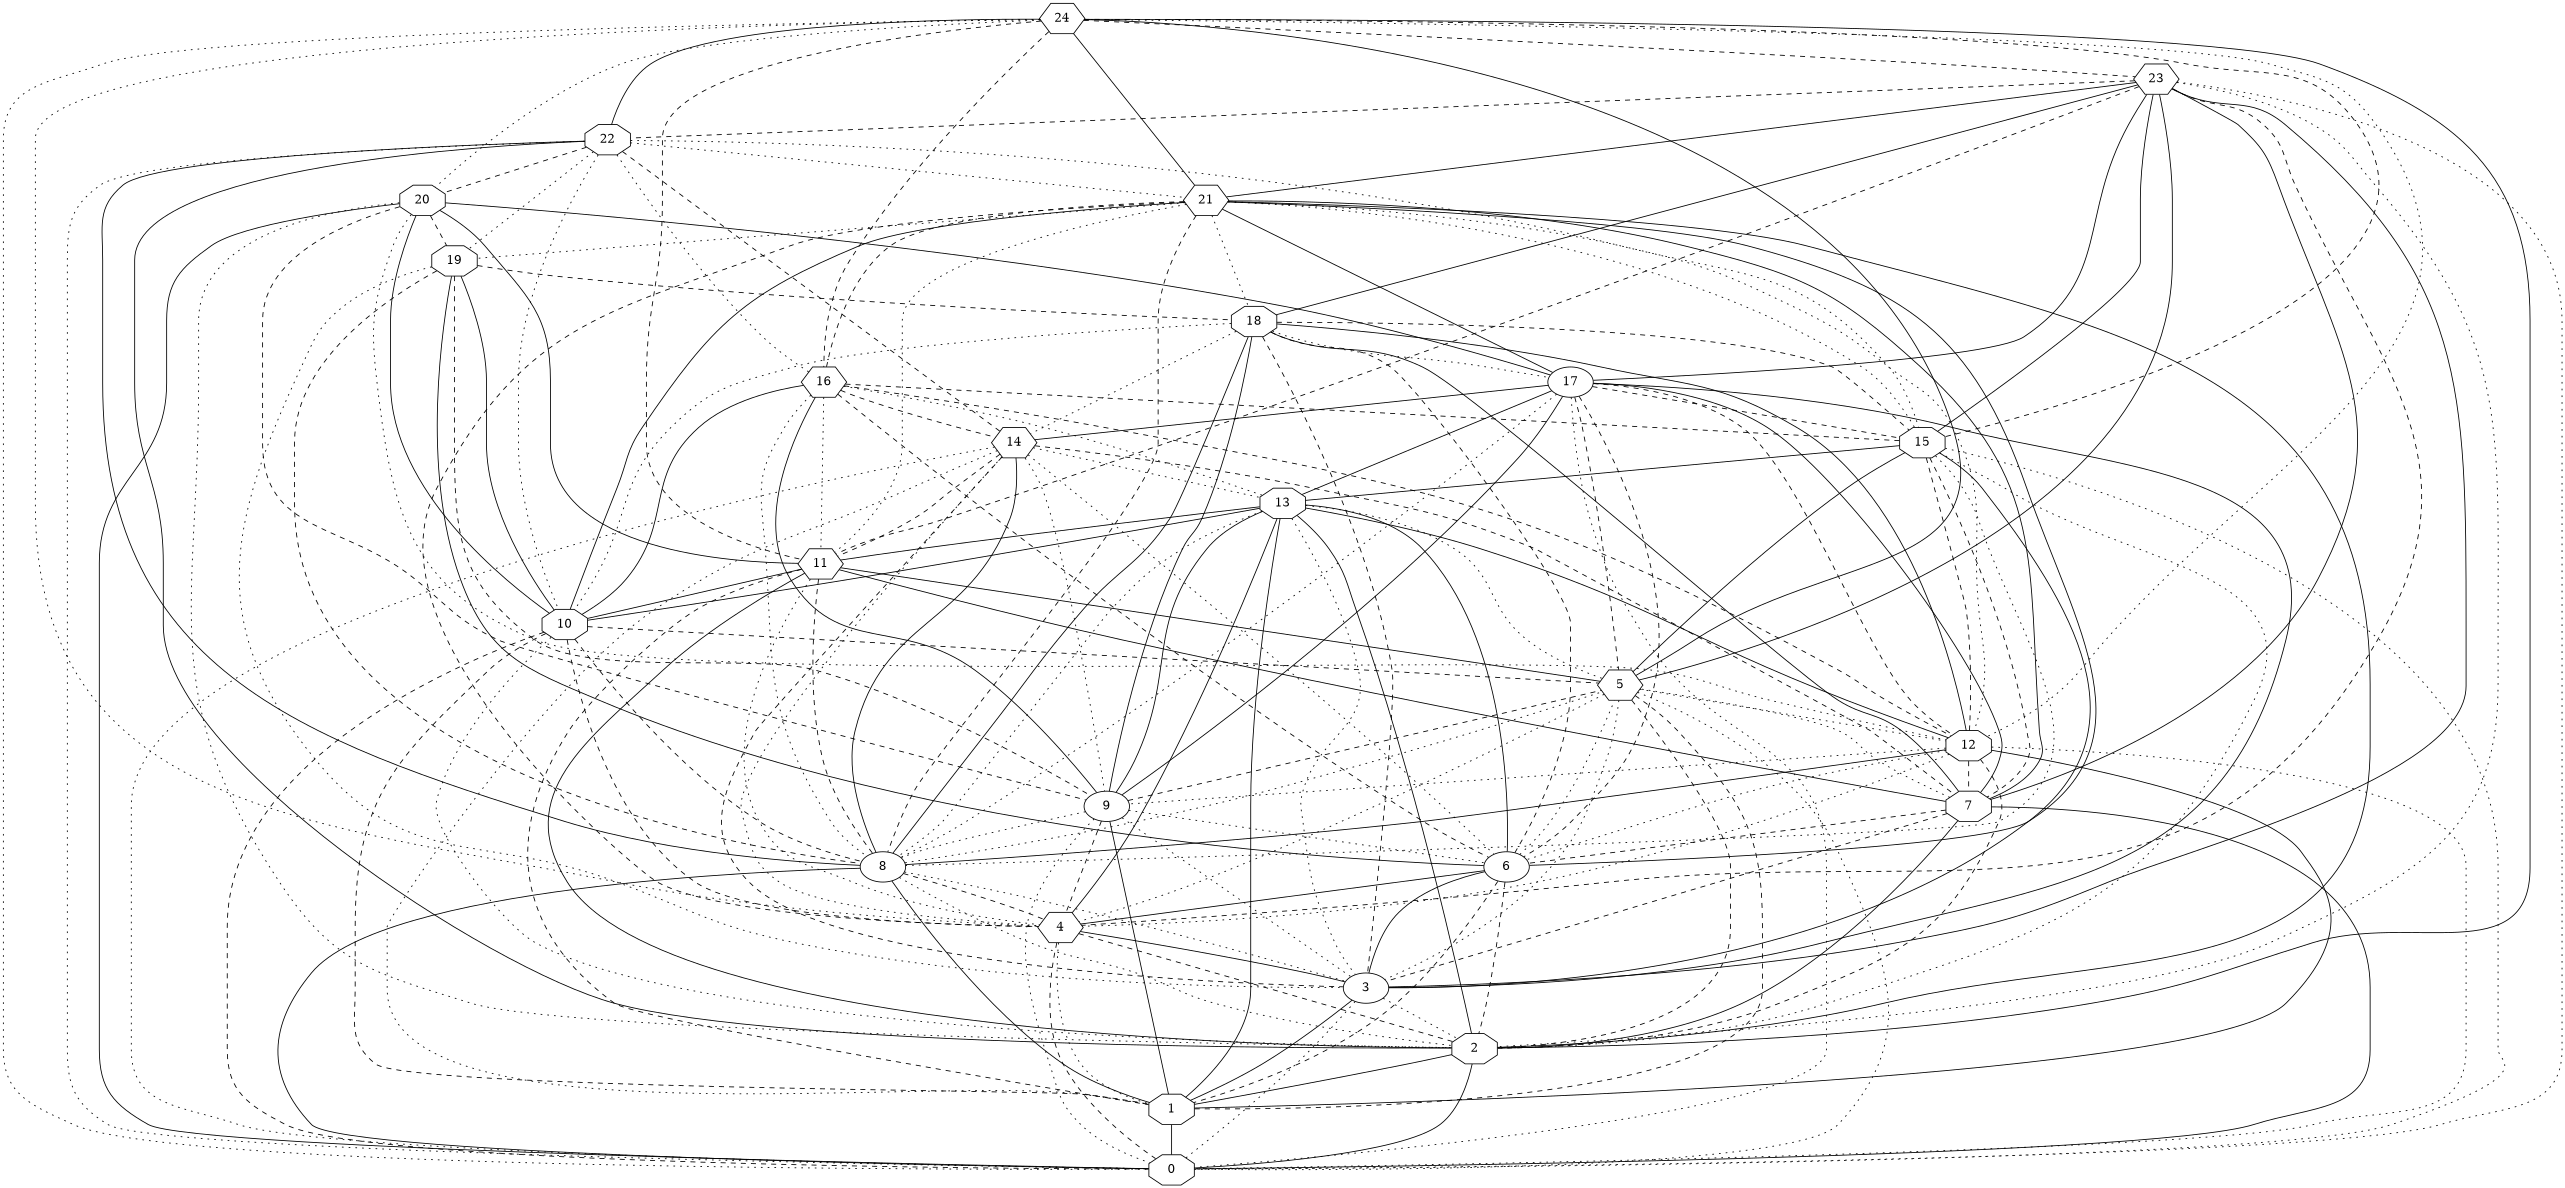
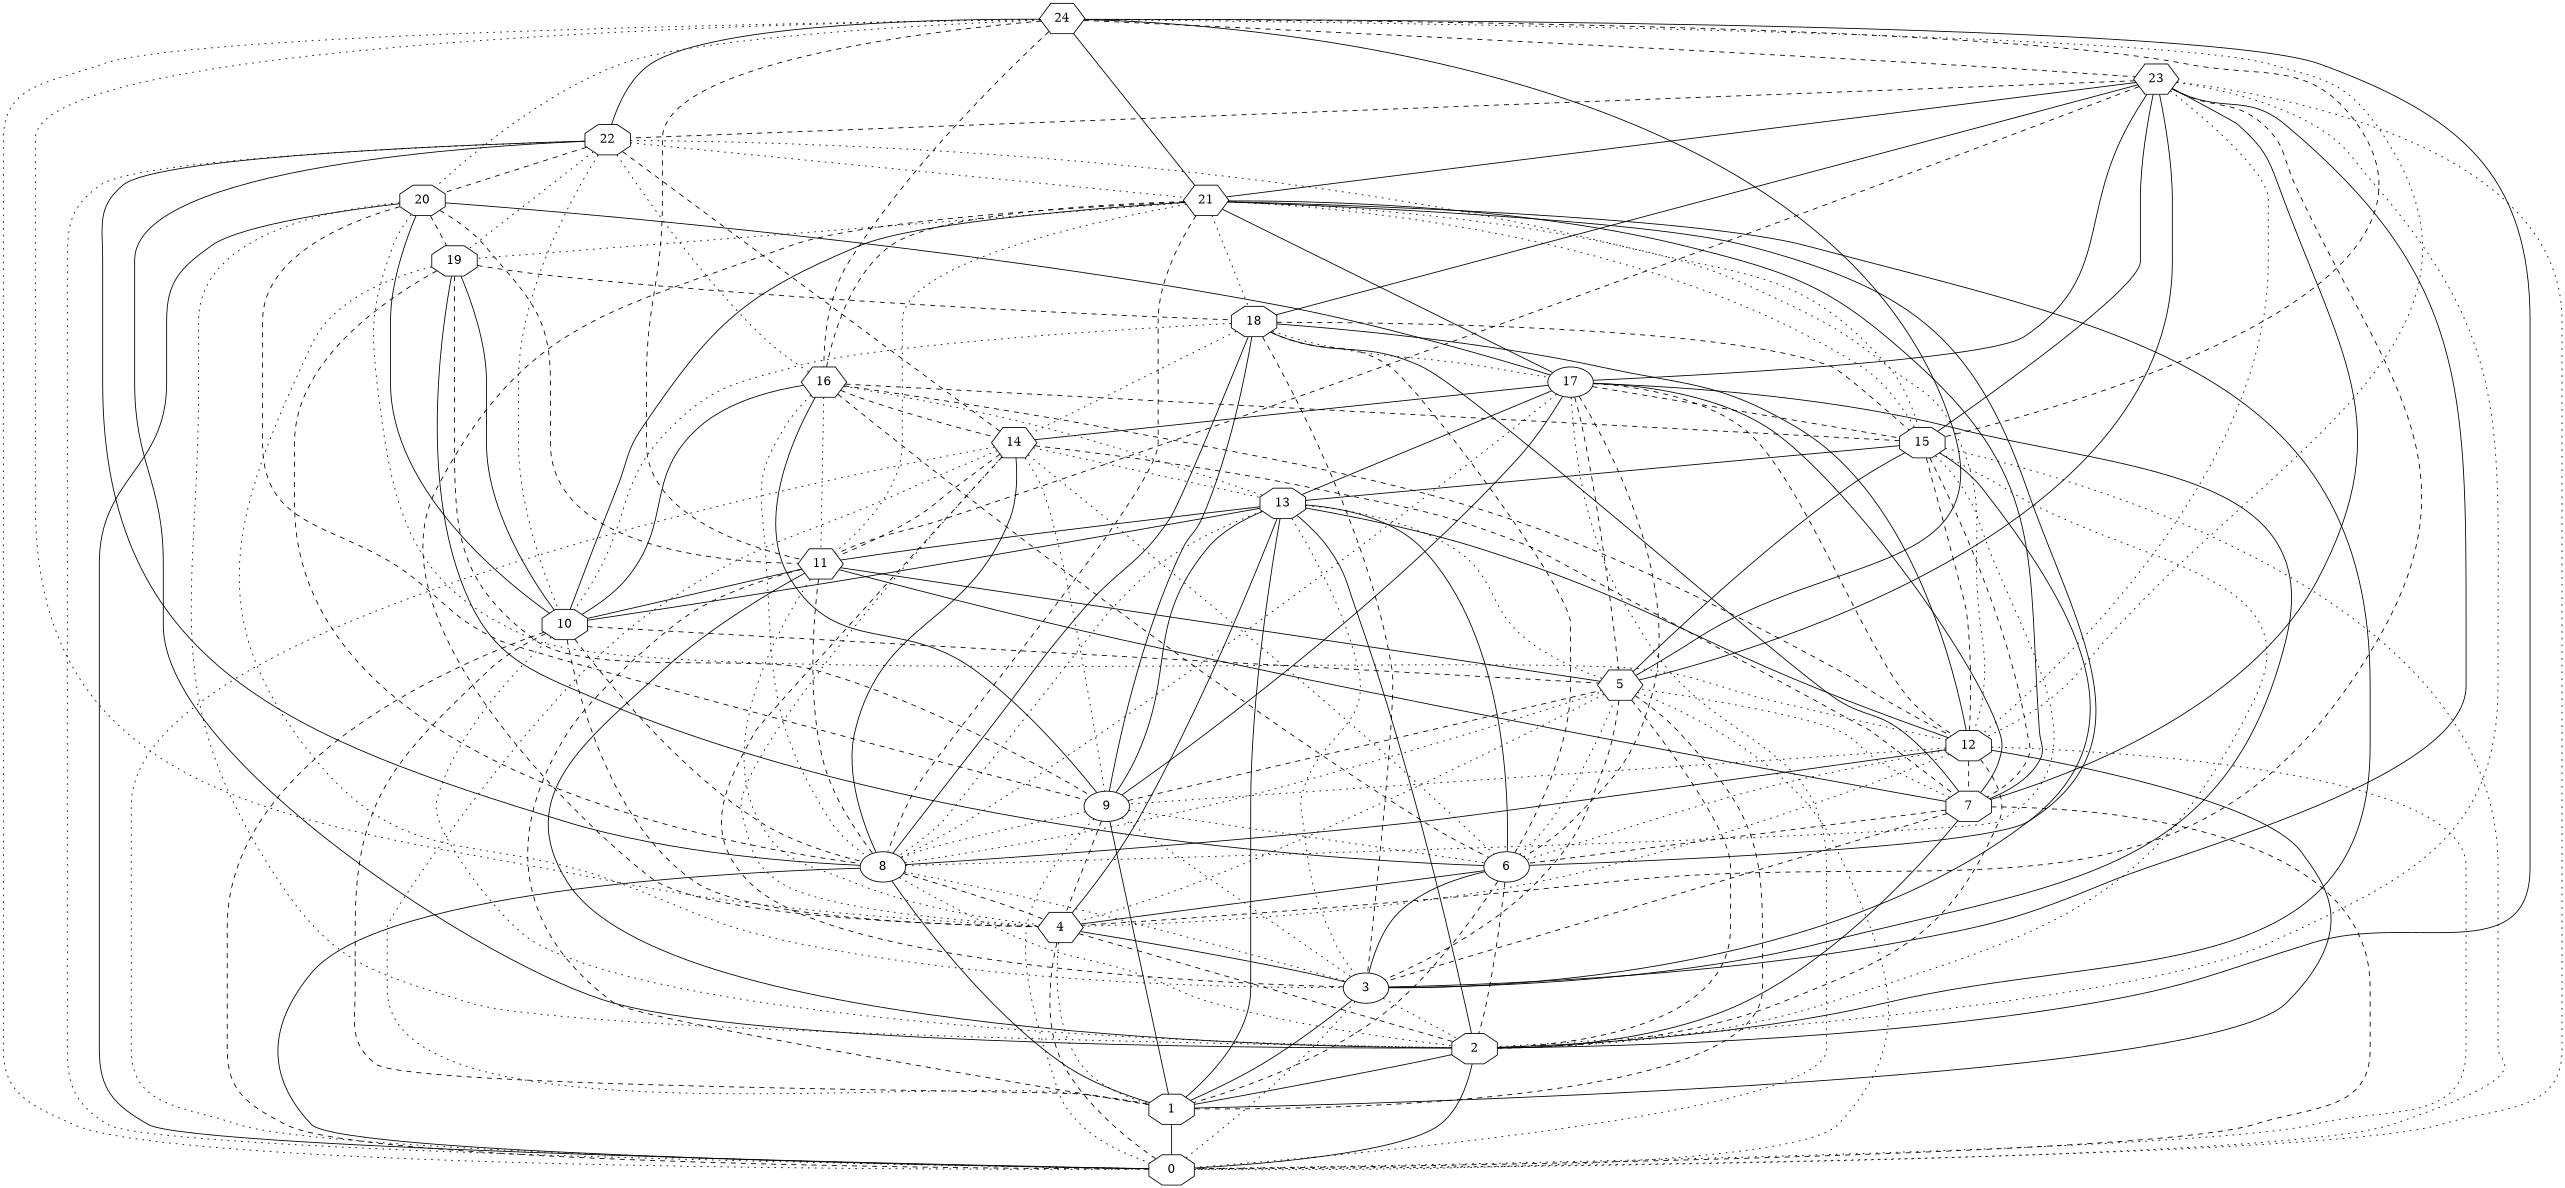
edge "20" -- "11": style solid -> dashed
edge "5" -- "12": now "23" -- "12"
edge "5" -- "3": style dotted -> dashed
edge "7" -- "0": style solid -> dashed
